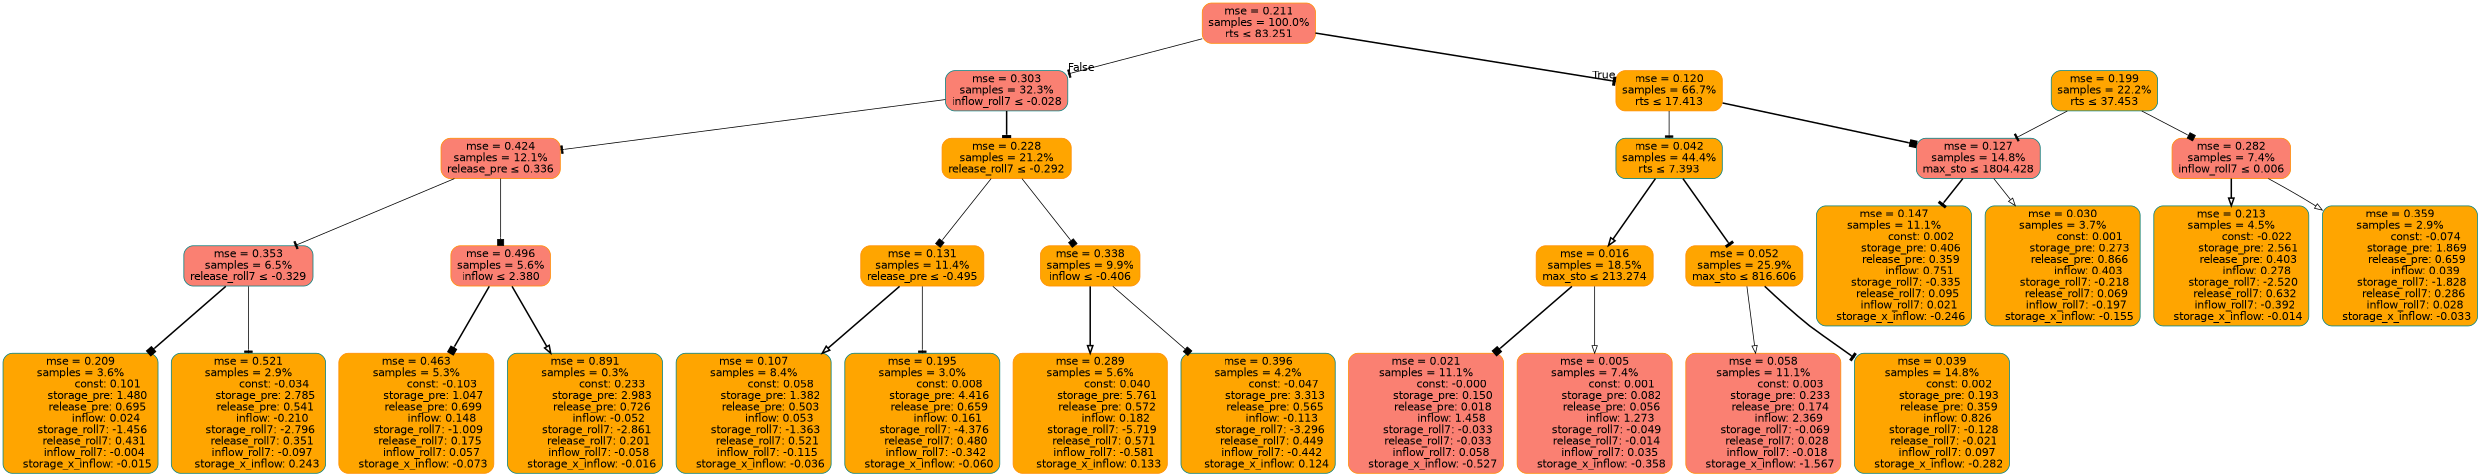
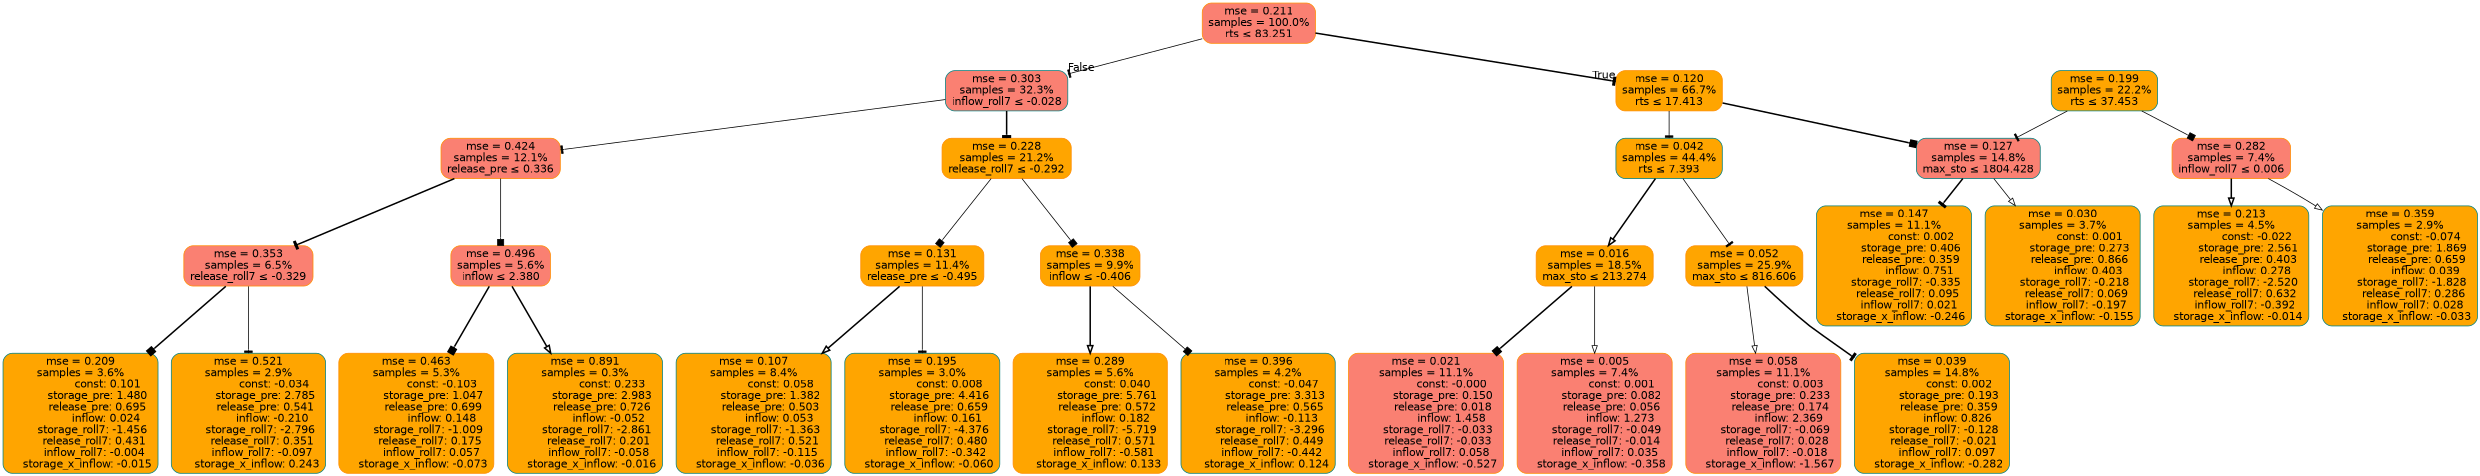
edge "mse = 0.042 samples = 44.4% rts ≤ 7.393" -> "mse = 0.052 samples = 25.9% max_sto ≤ 816.606": style bold -> solid
edge "mse = 0.424 samples = 12.1% release_pre ≤ 0.336" -> "mse = 0.353 samples = 6.5% release_roll7 ≤ -0.329": style solid -> bold
node "mse = 0.353 samples = 6.5% release_roll7 ≤ -0.329": color teal -> darkorange
